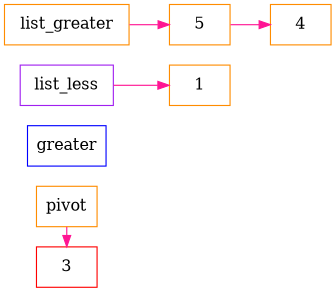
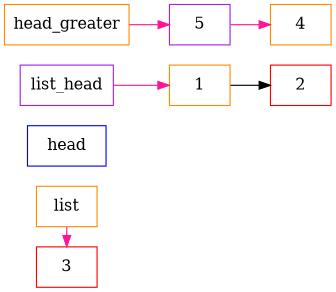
node "list_greater": label "list_greater" -> "head_greater"
node "5": color darkorange -> purple
node "list_less": label "list_less" -> "list_head"
node "2": added
node "greater": label "greater" -> "head"
node "pivot": label "pivot" -> "list"
